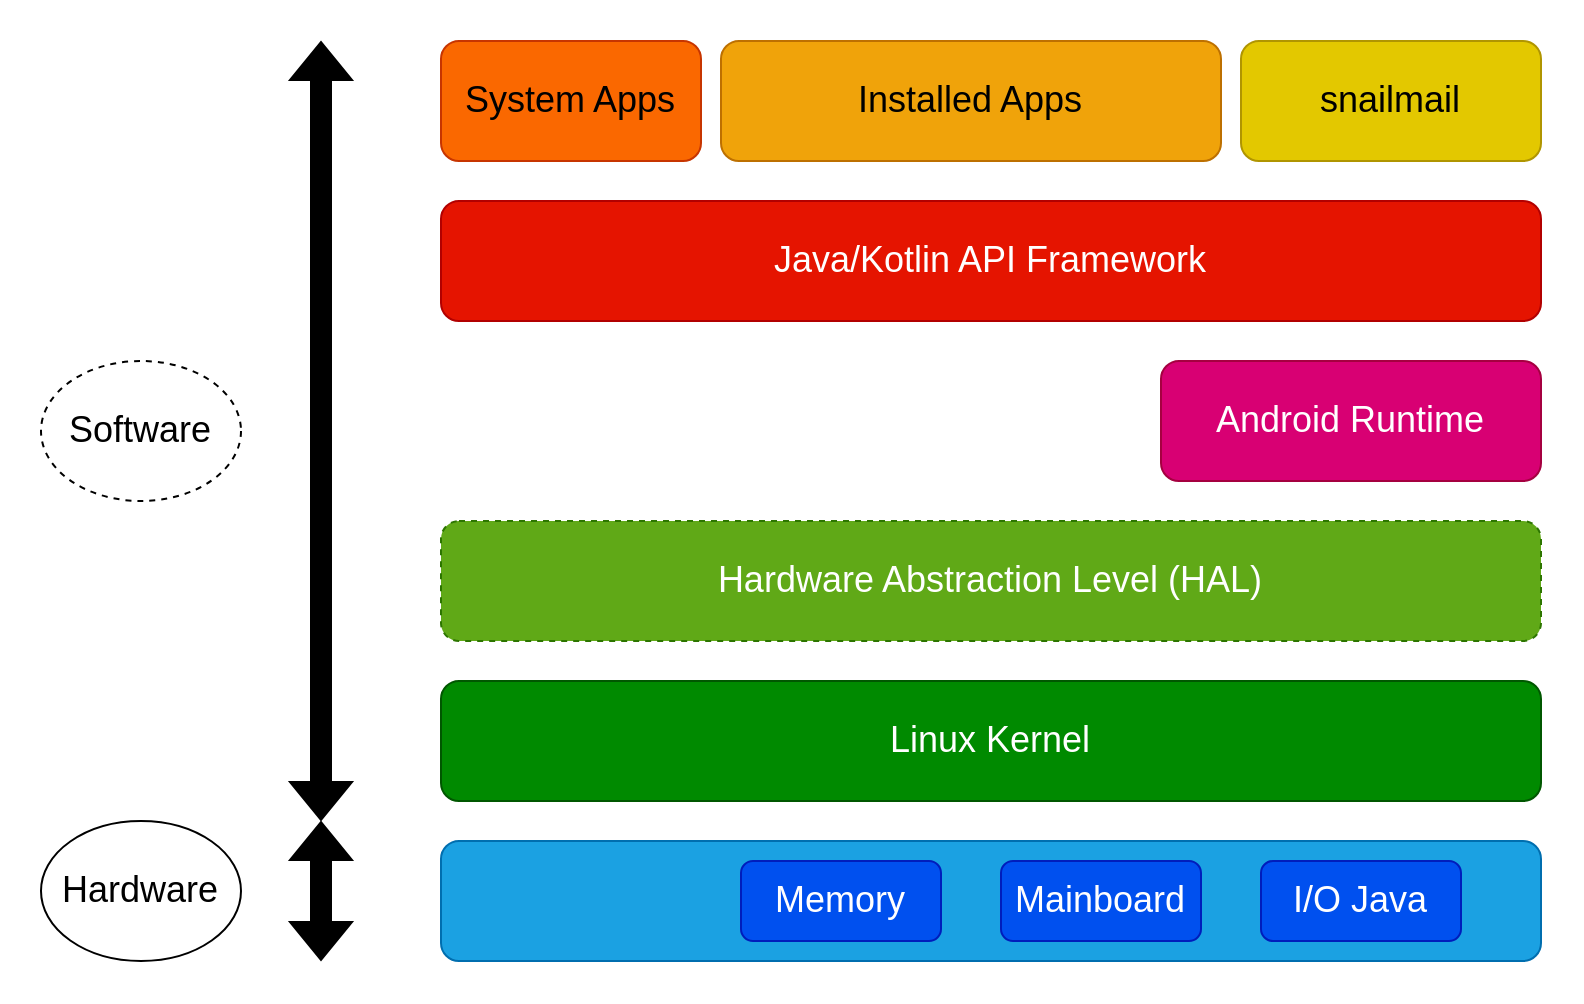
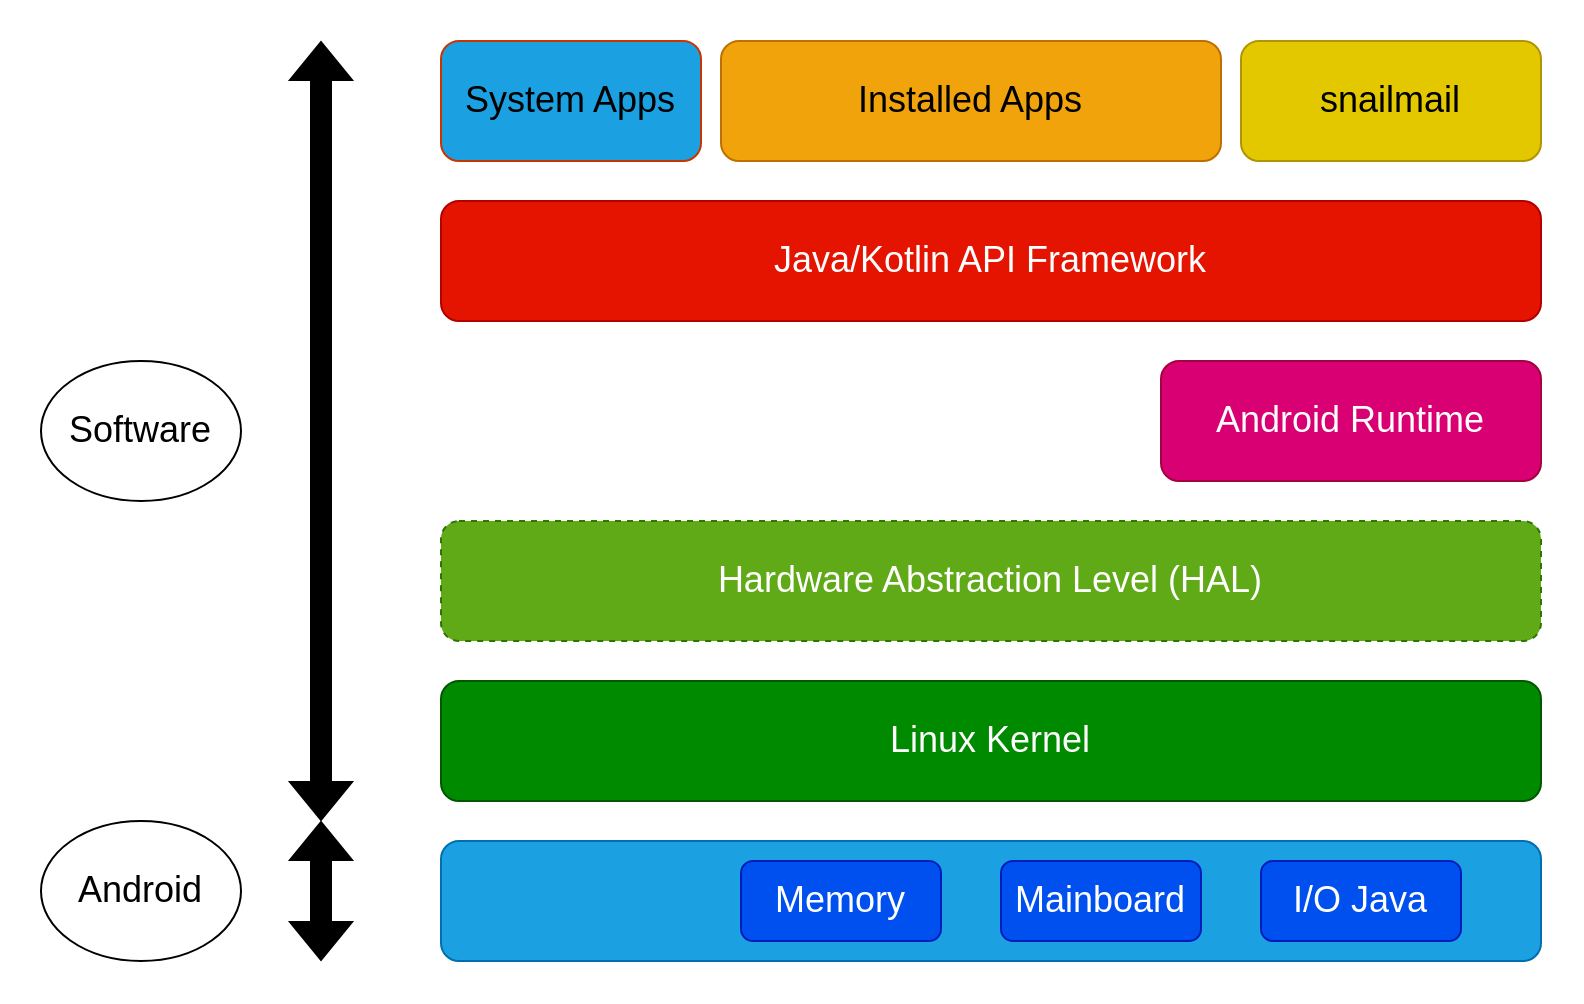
node "System Apps": fillcolor #fa6800 -> #1ba1e2
node "Software": style dashed -> solid
node "Hardware": label "Hardware" -> "Android"
